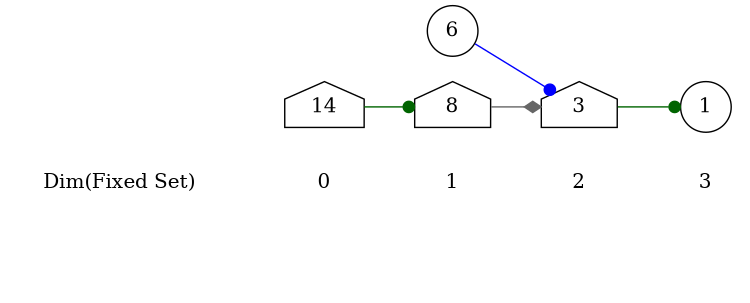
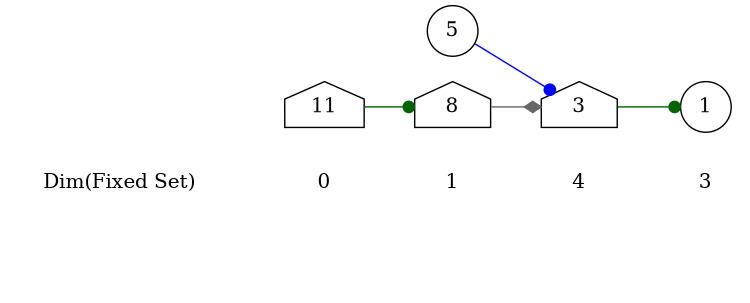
node "6": label "6" -> "5"
node "14": label "14" -> "11"
node "2": label "2" -> "4"
